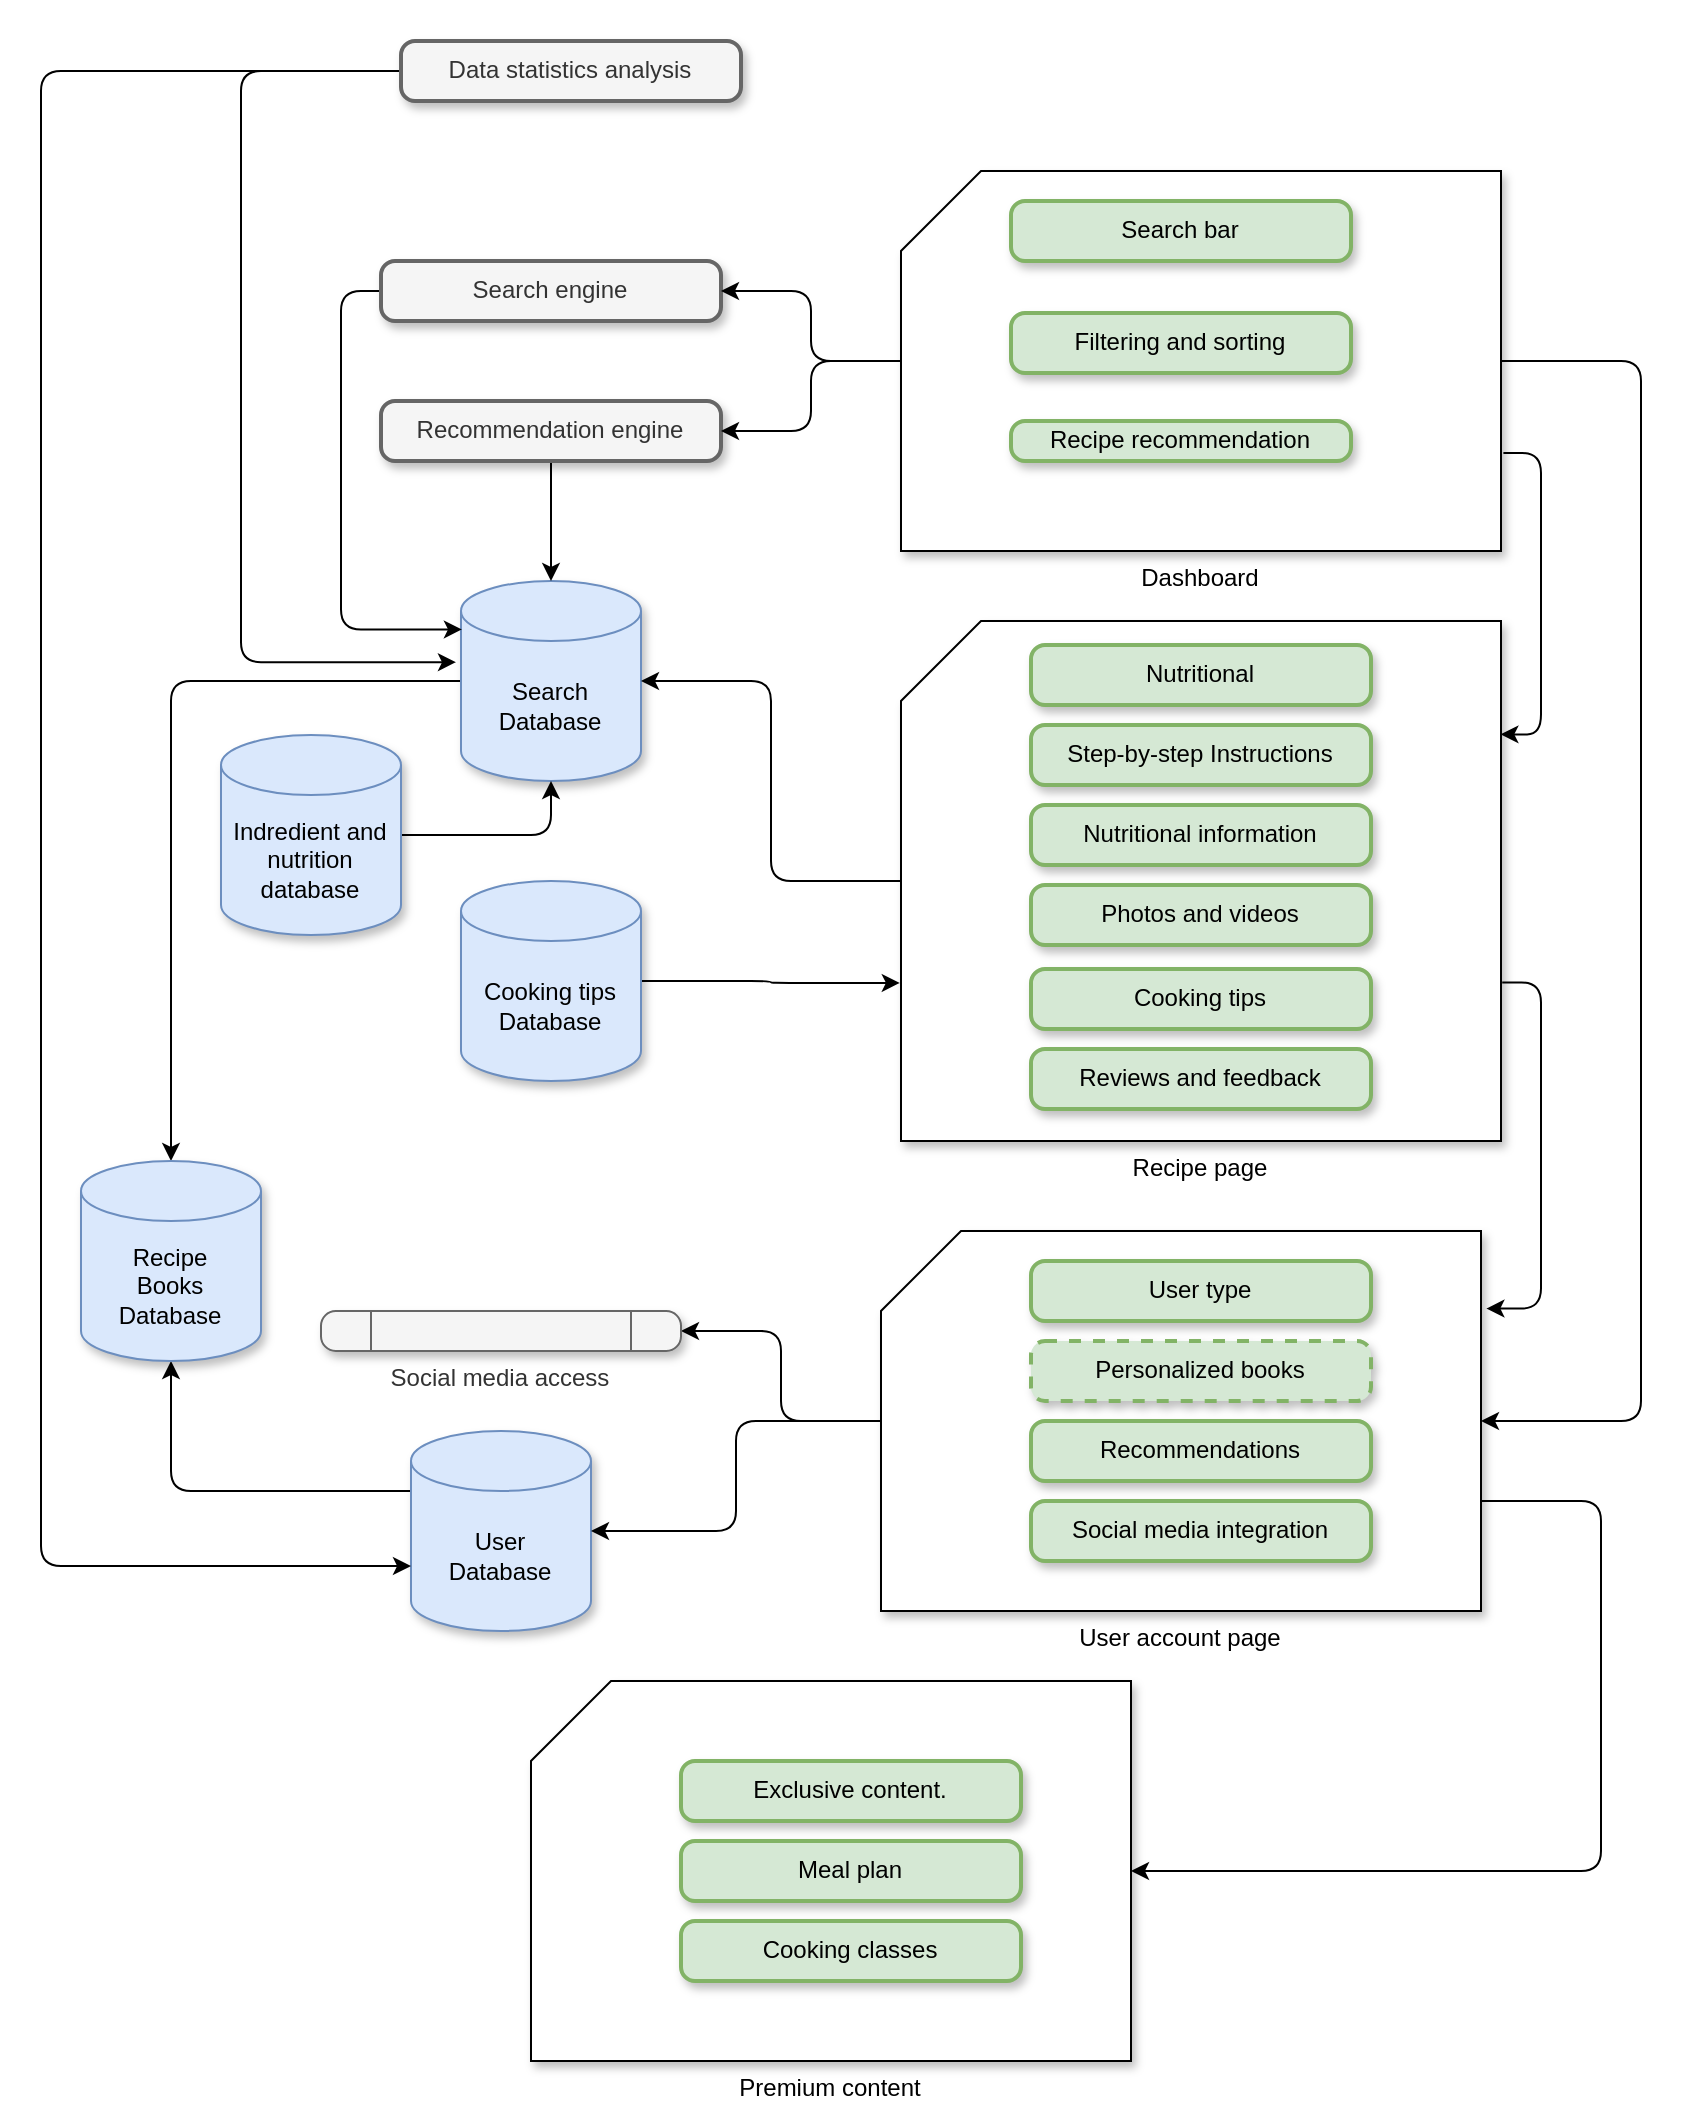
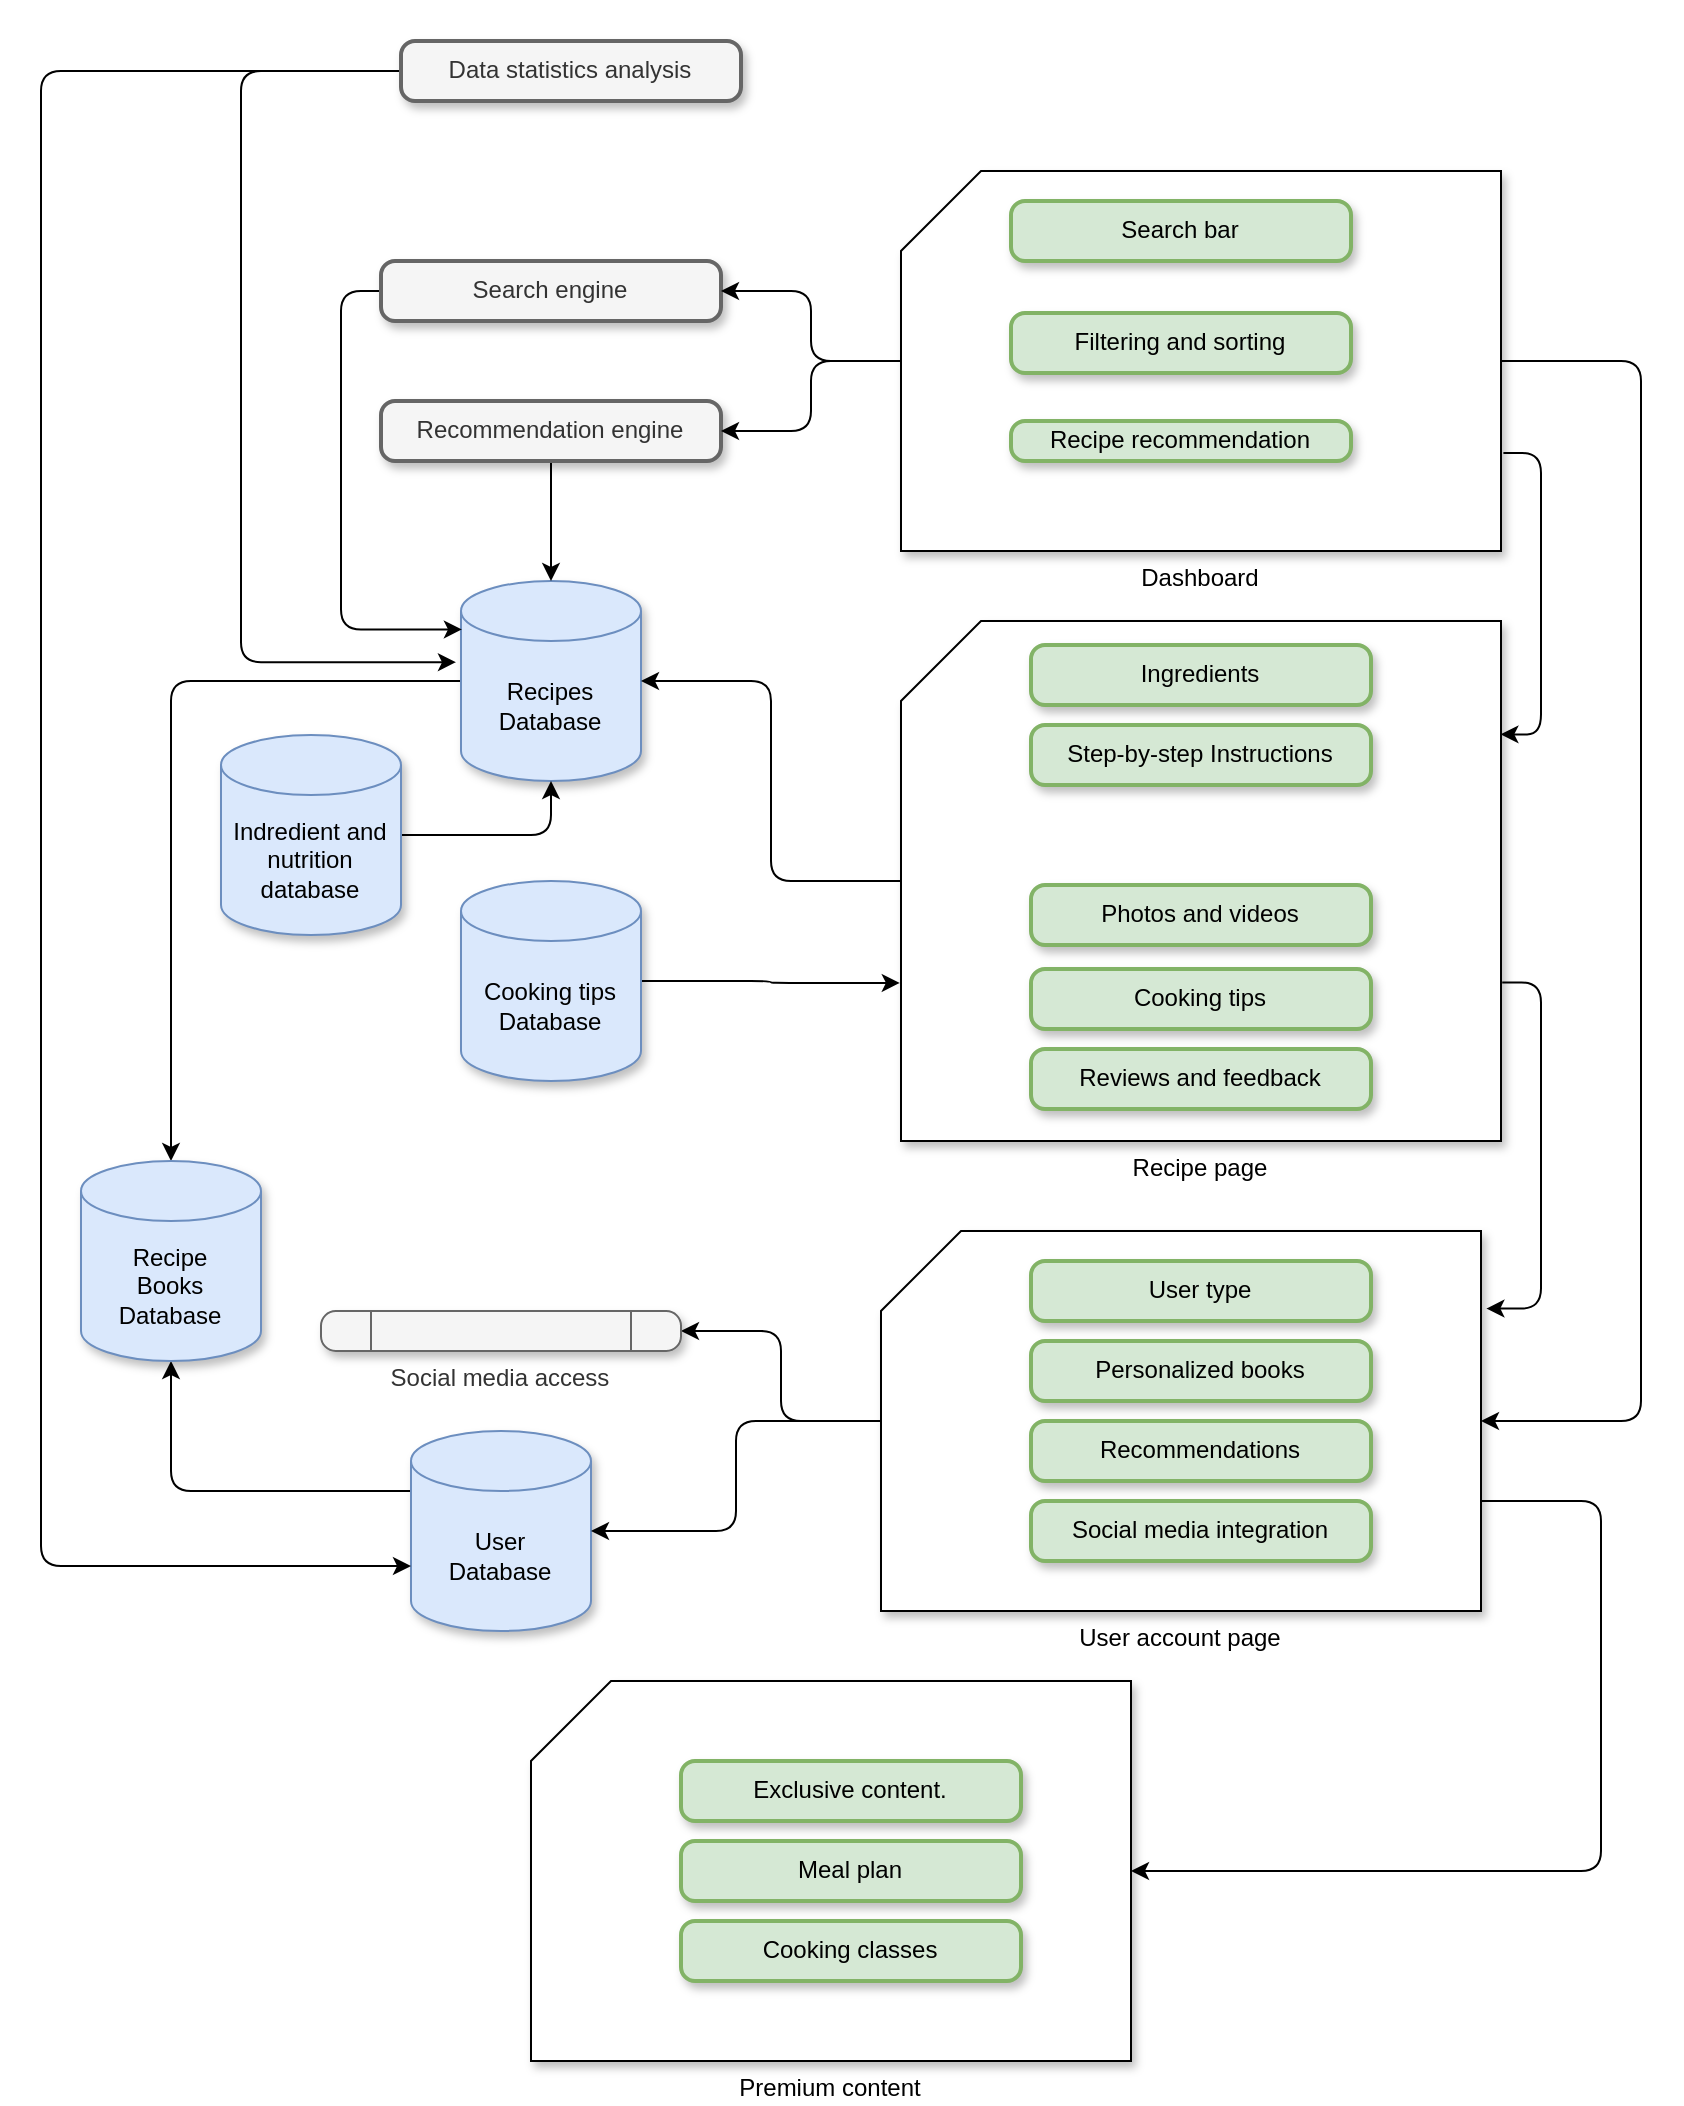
node "Nutritional": label "Nutritional" -> "Ingredients"
node "Search Database": label "Search Database" -> "Recipes Database"
node "Nutritional information": removed
node "Personalized books": style dashed -> solid
